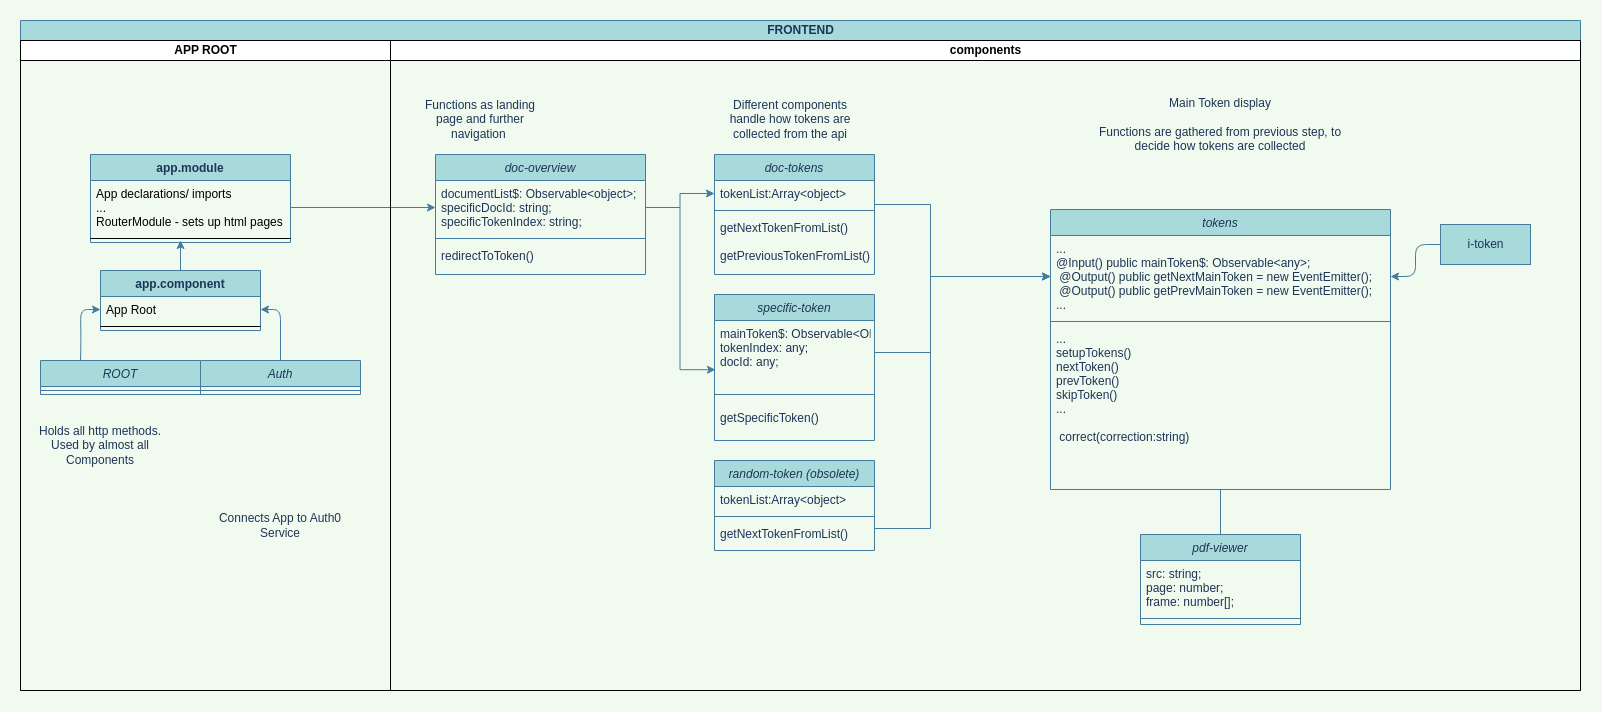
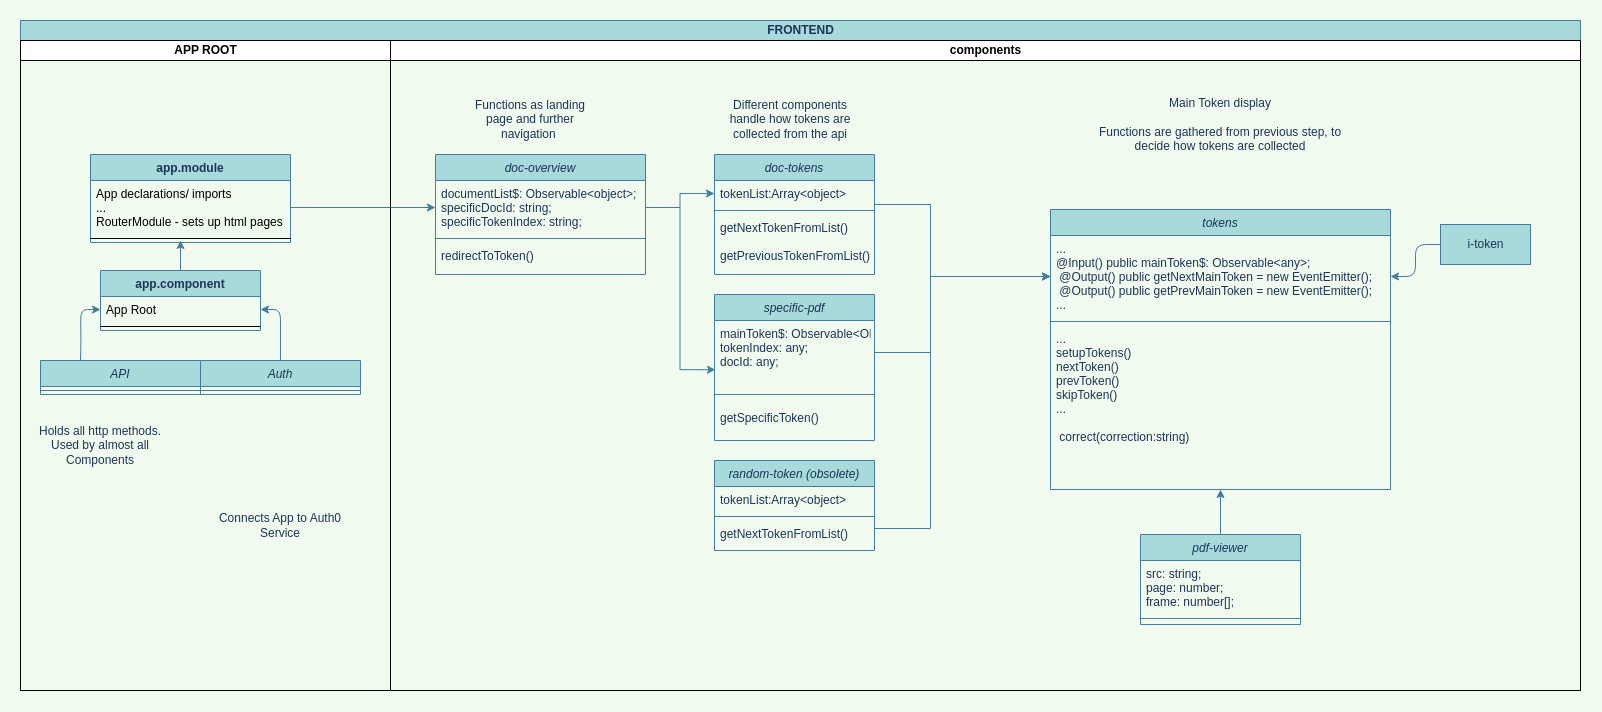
node "Functions as landing page and further navigation": moved (481, 120) -> (531, 120)
node "specific-token": label "specific-token" -> "specific-pdf"
node "ROOT": label "ROOT" -> "API"
edge "tokens" -- "pdf-viewer": arrowhead none -> classic
